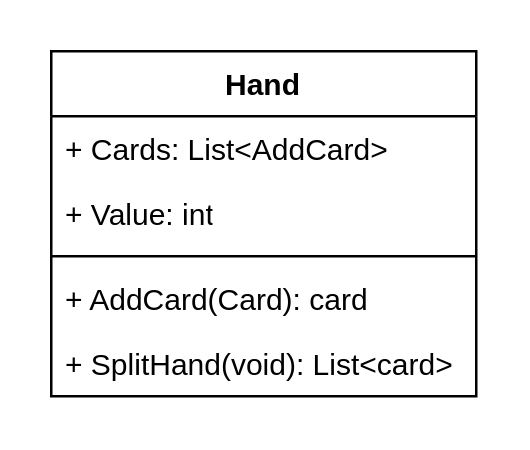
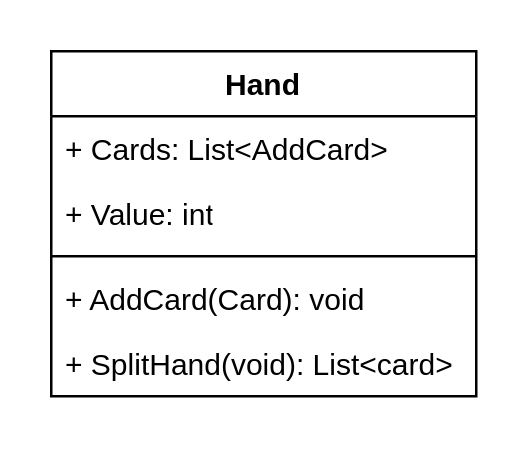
node "+ AddCard(Card): card": label "+ AddCard(Card): card" -> "+ AddCard(Card): void"
